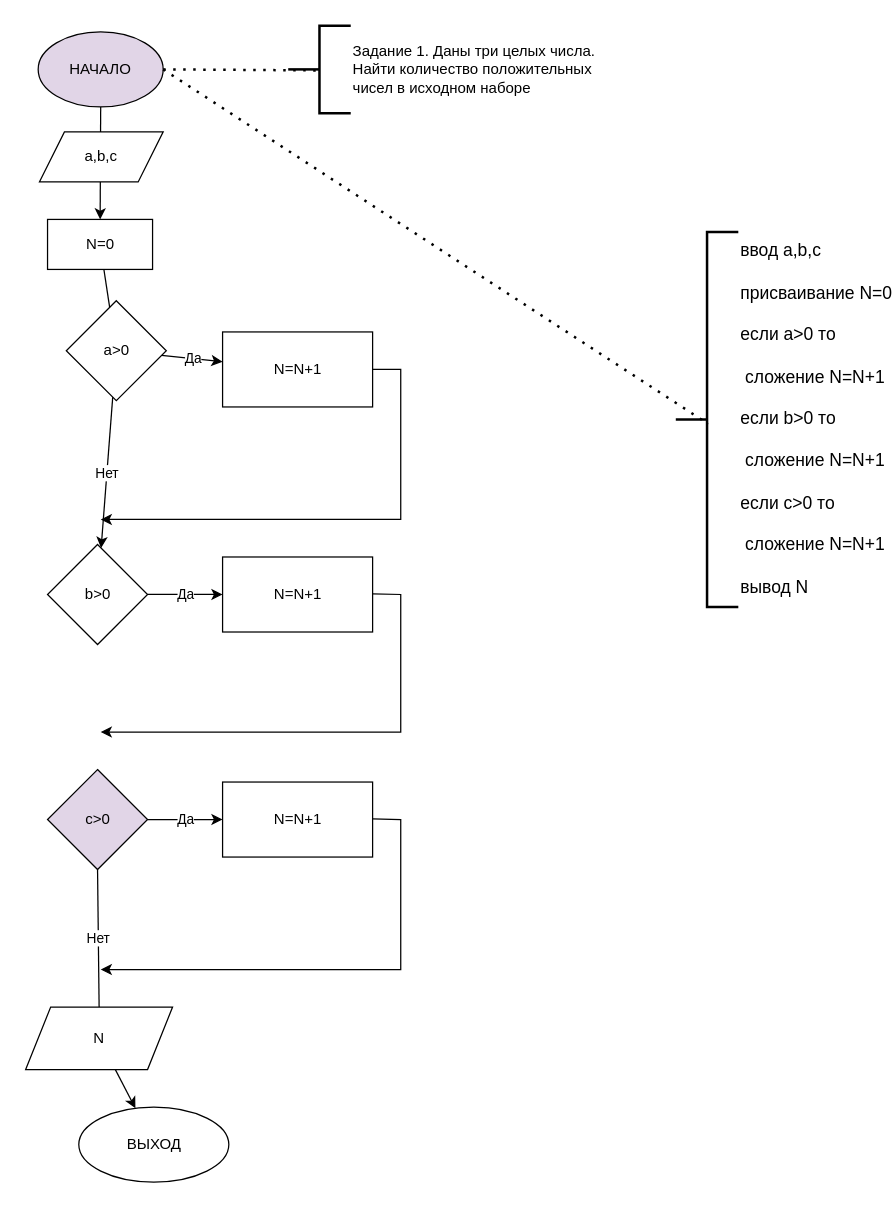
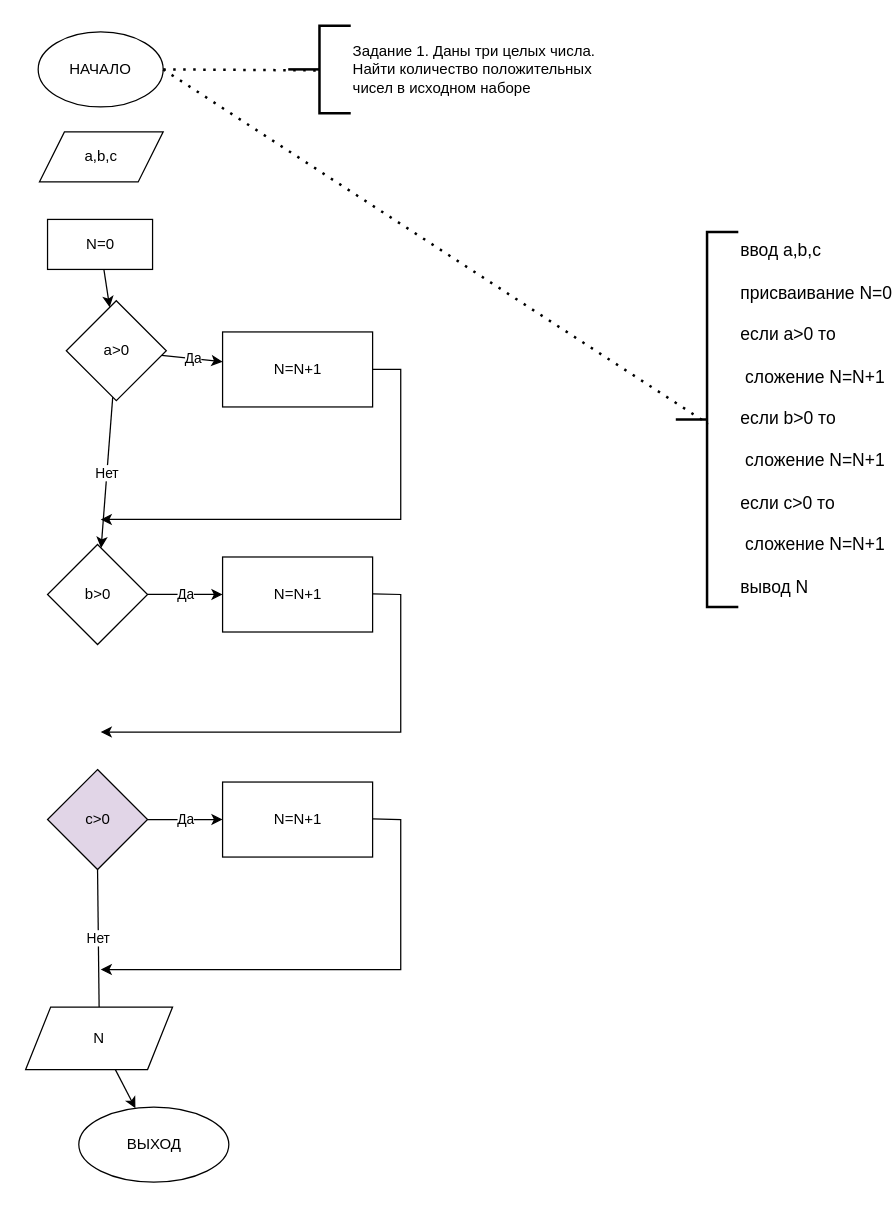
node "НАЧАЛО": fillcolor #e1d5e7 -> #ffffff
edge "НАЧАЛО" -> "N=0": removed
edge "N=0" -- "a>0": arrowhead none -> classic
